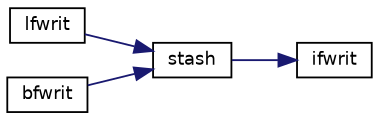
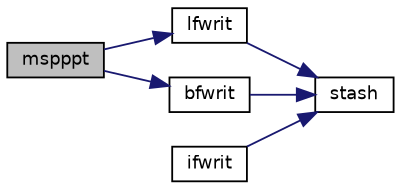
node "mspppt": added
edge "stash" -> "ifwrit": reversed
